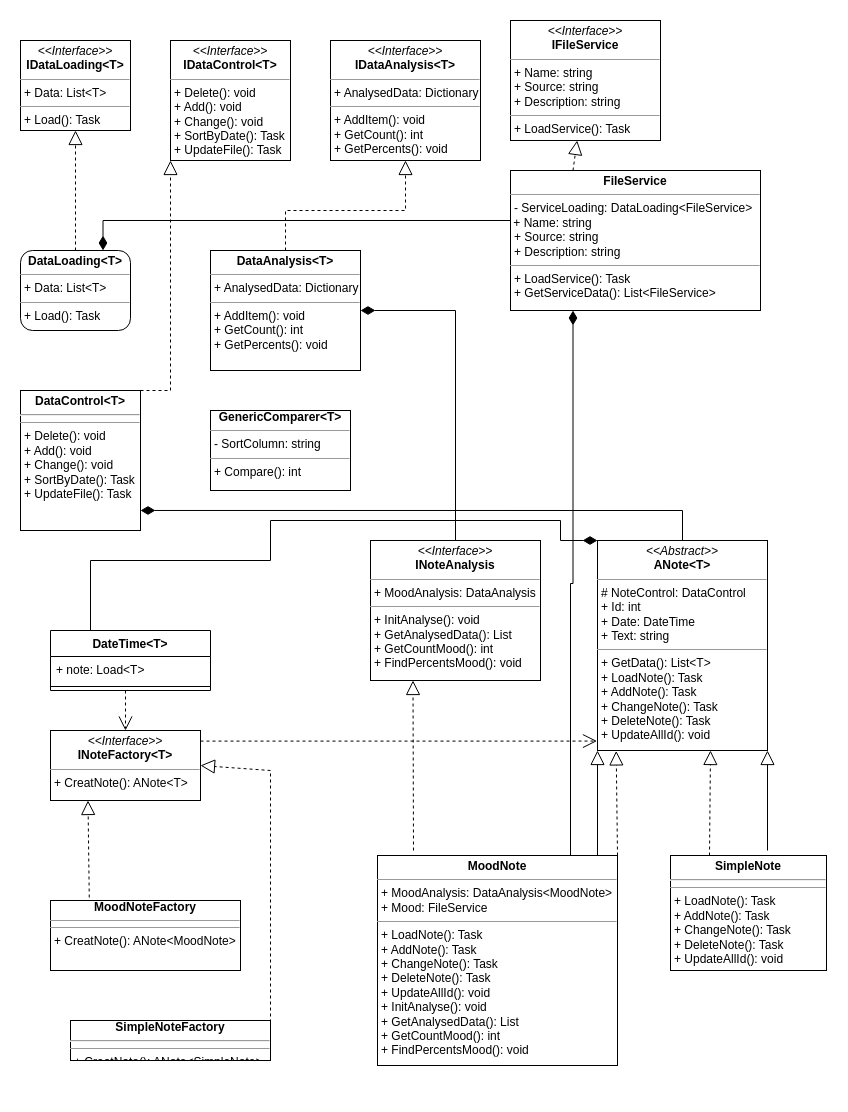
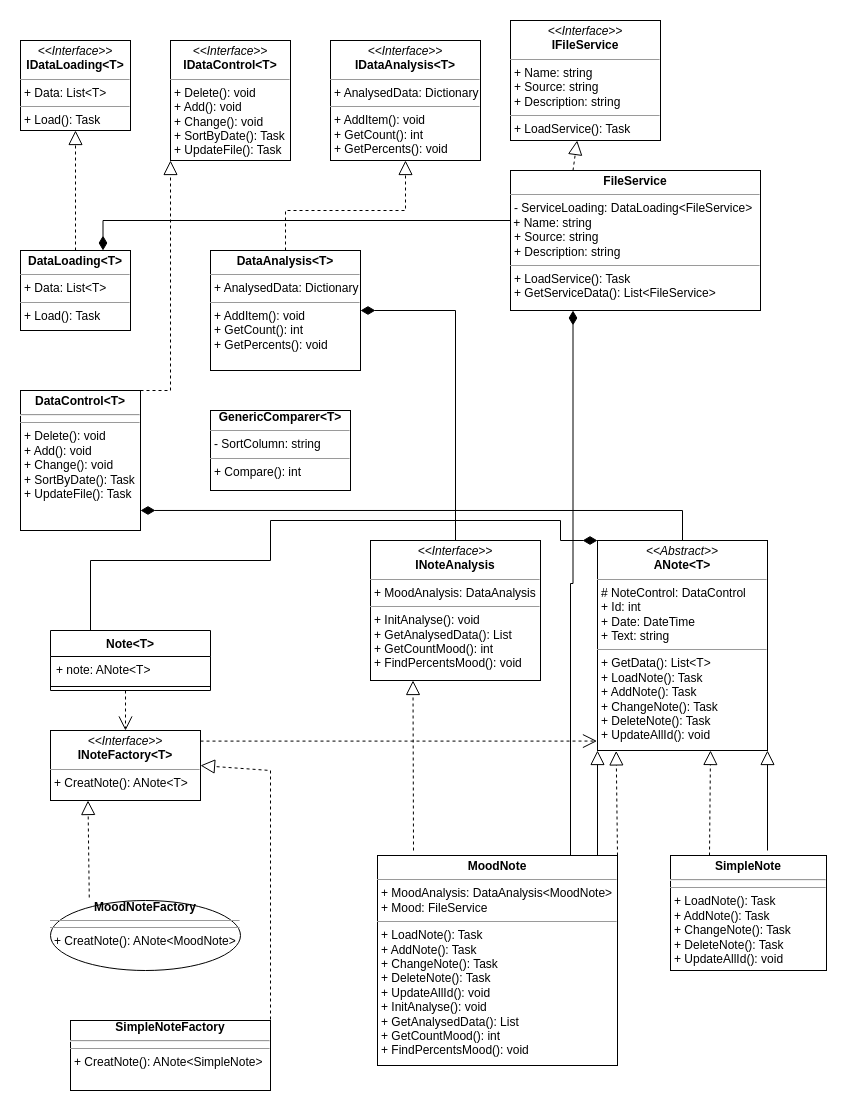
node "DataLoading<T> + Data: List<T> + Load(): Task": shape rounded rectangle -> rectangle
node "DateTime<T>": label "DateTime<T>" -> "Note<T>"
node "+ note: Load<T>": label "+ note: Load<T>" -> "+ note: ANote<T>"
node "MoodNoteFactory + CreatNote(): ANote<MoodNote>": shape rectangle -> ellipse
node "SimpleNoteFactory + CreatNote(): ANote<SimpleNote>": size 200x40 -> 200x70
